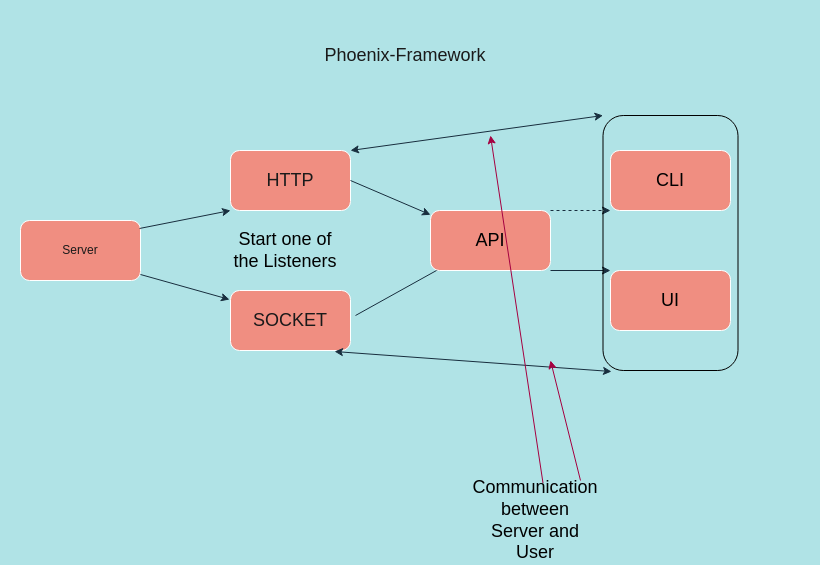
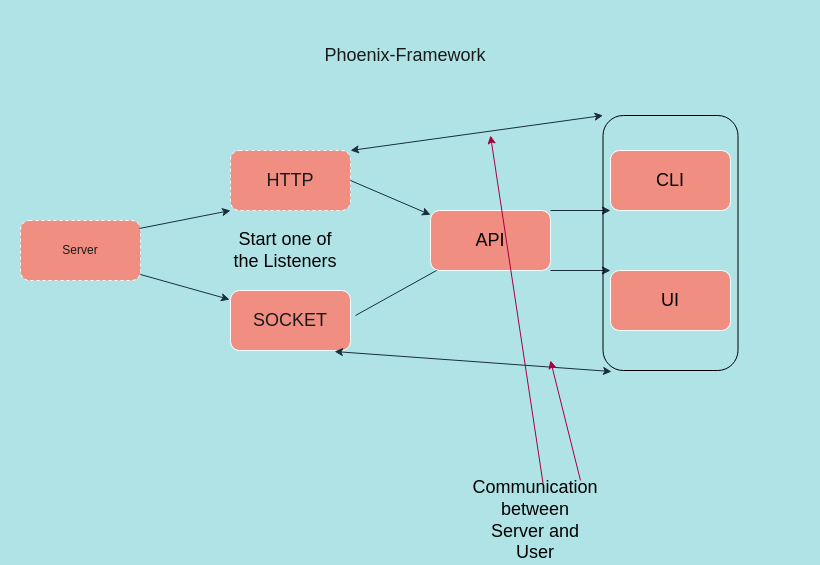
node "HTTP": style solid -> dashed
edge "API" -> "CLI": style dashed -> solid
node "Server": style solid -> dashed
